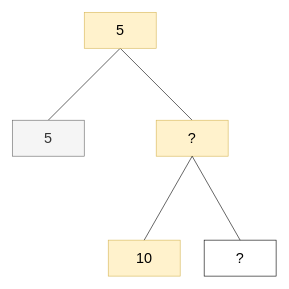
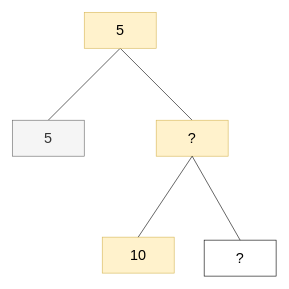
node "10": moved (144, 258) -> (138, 255)
